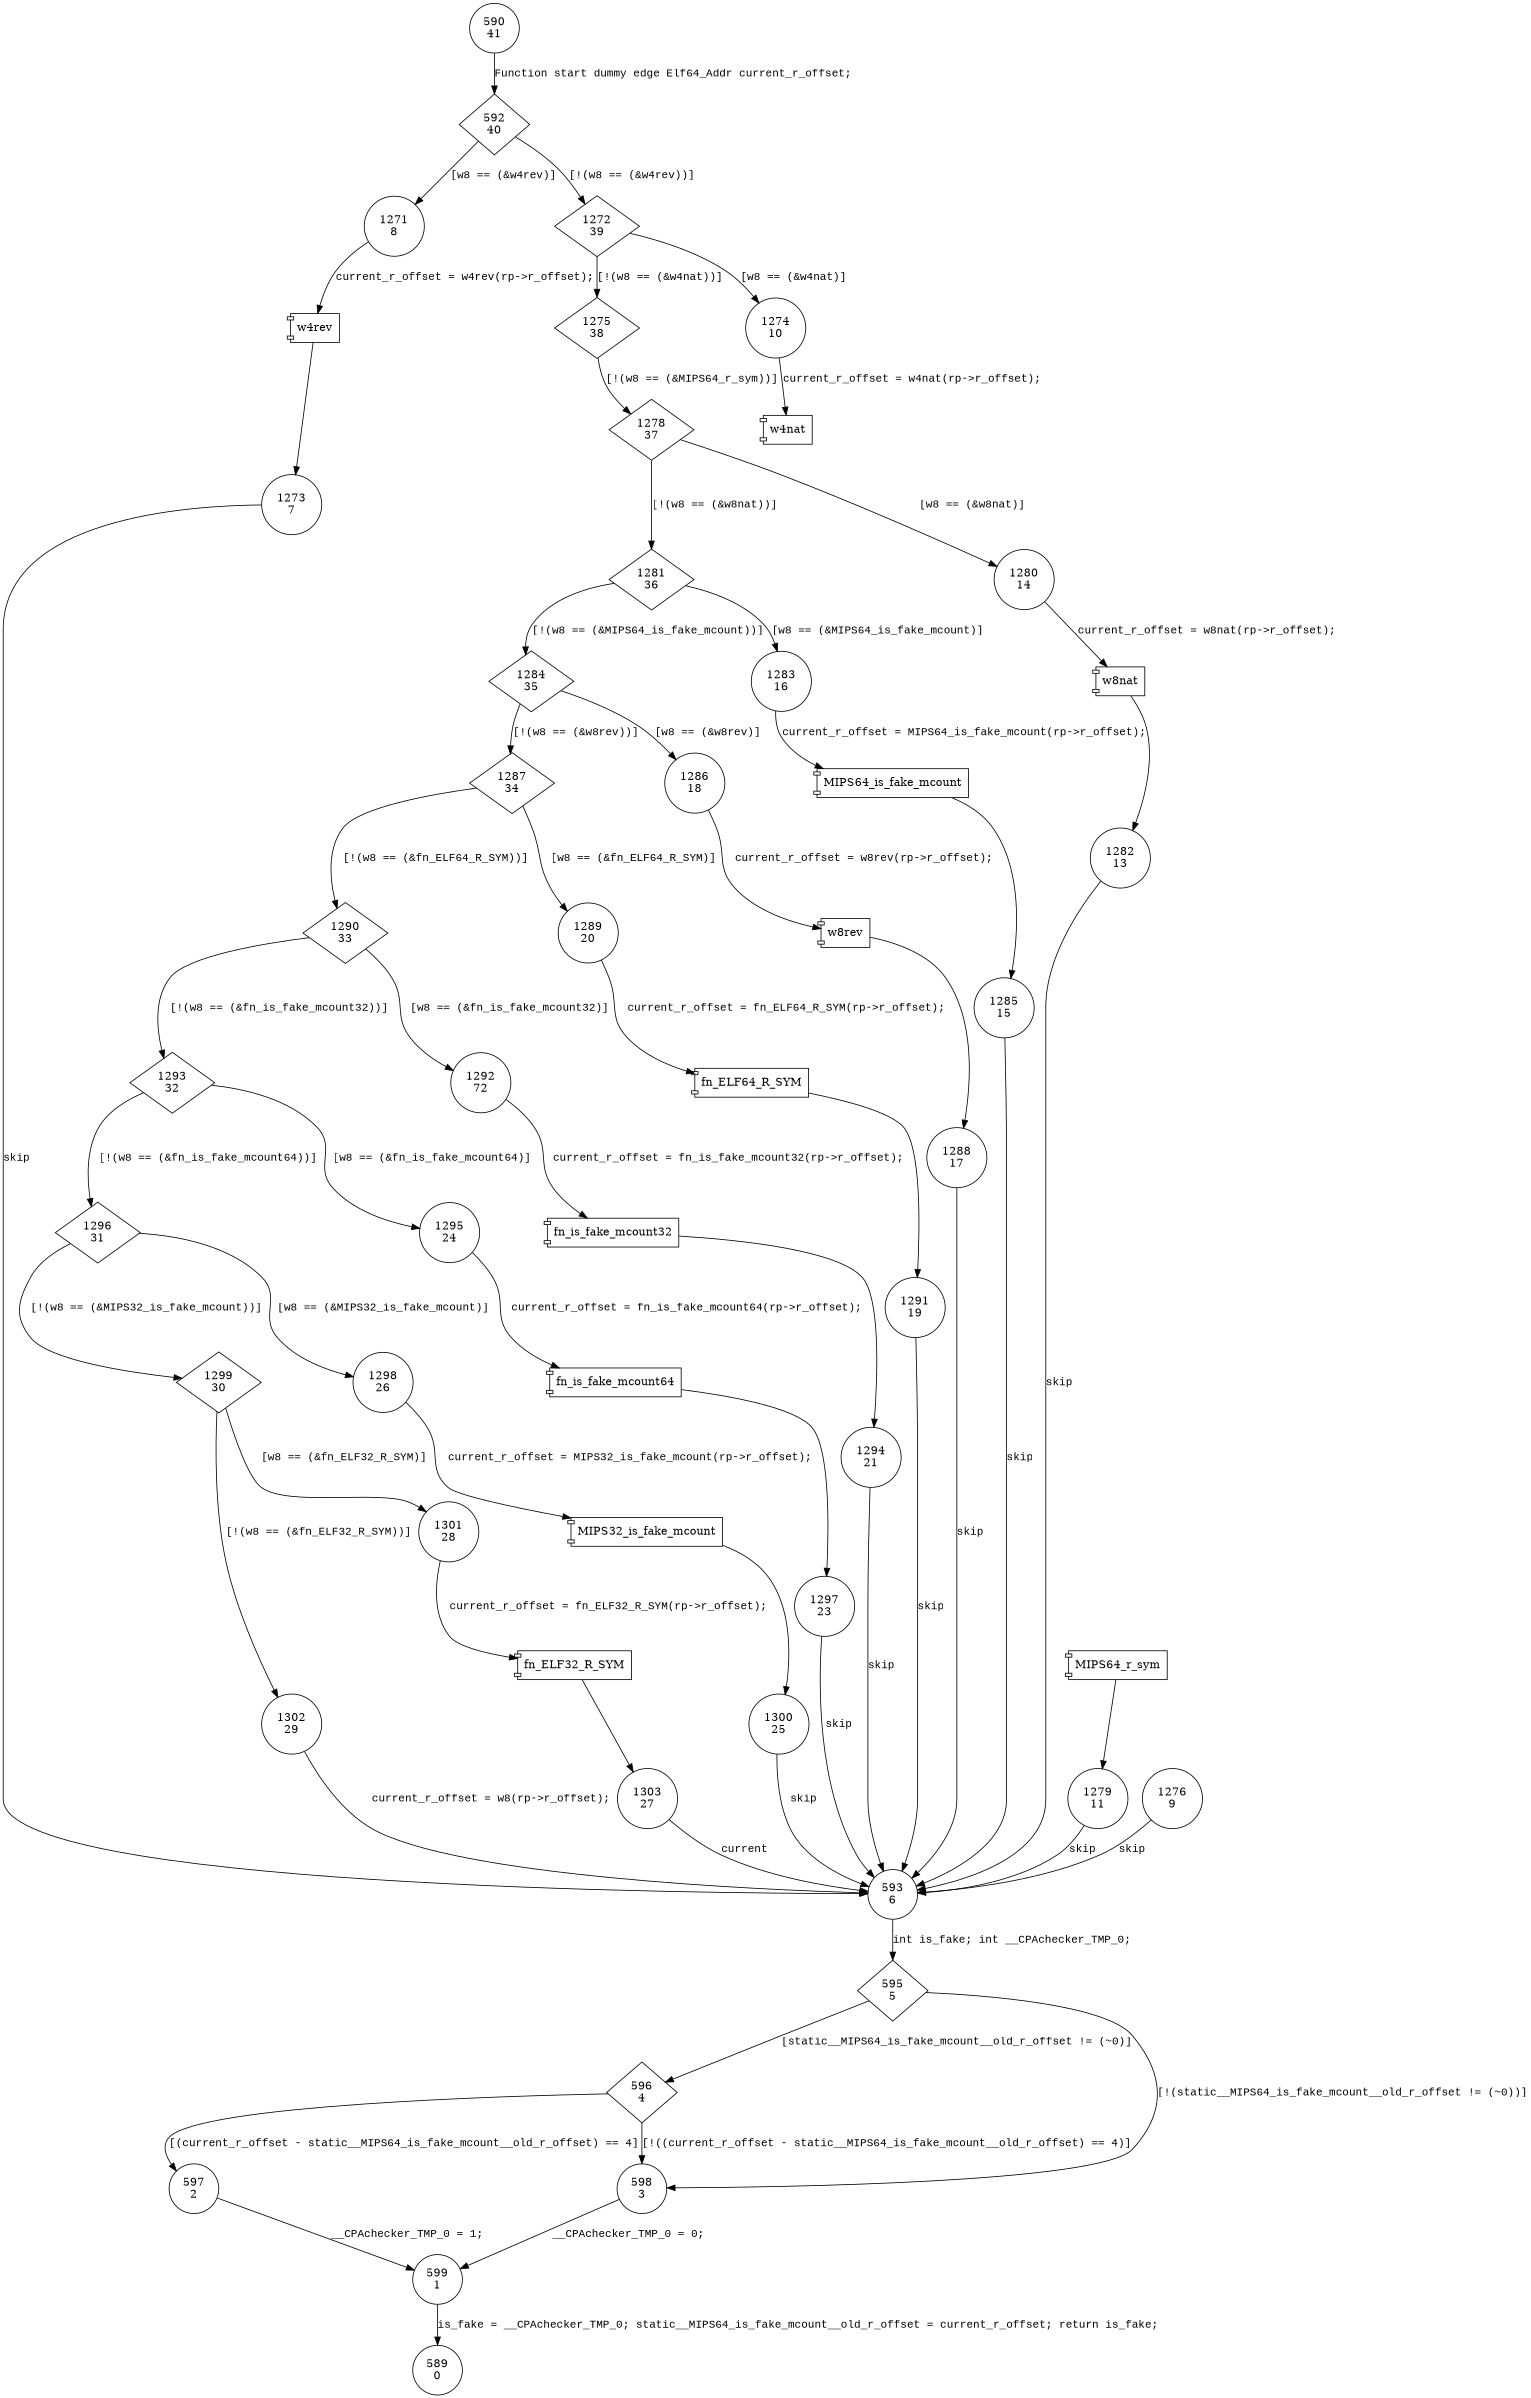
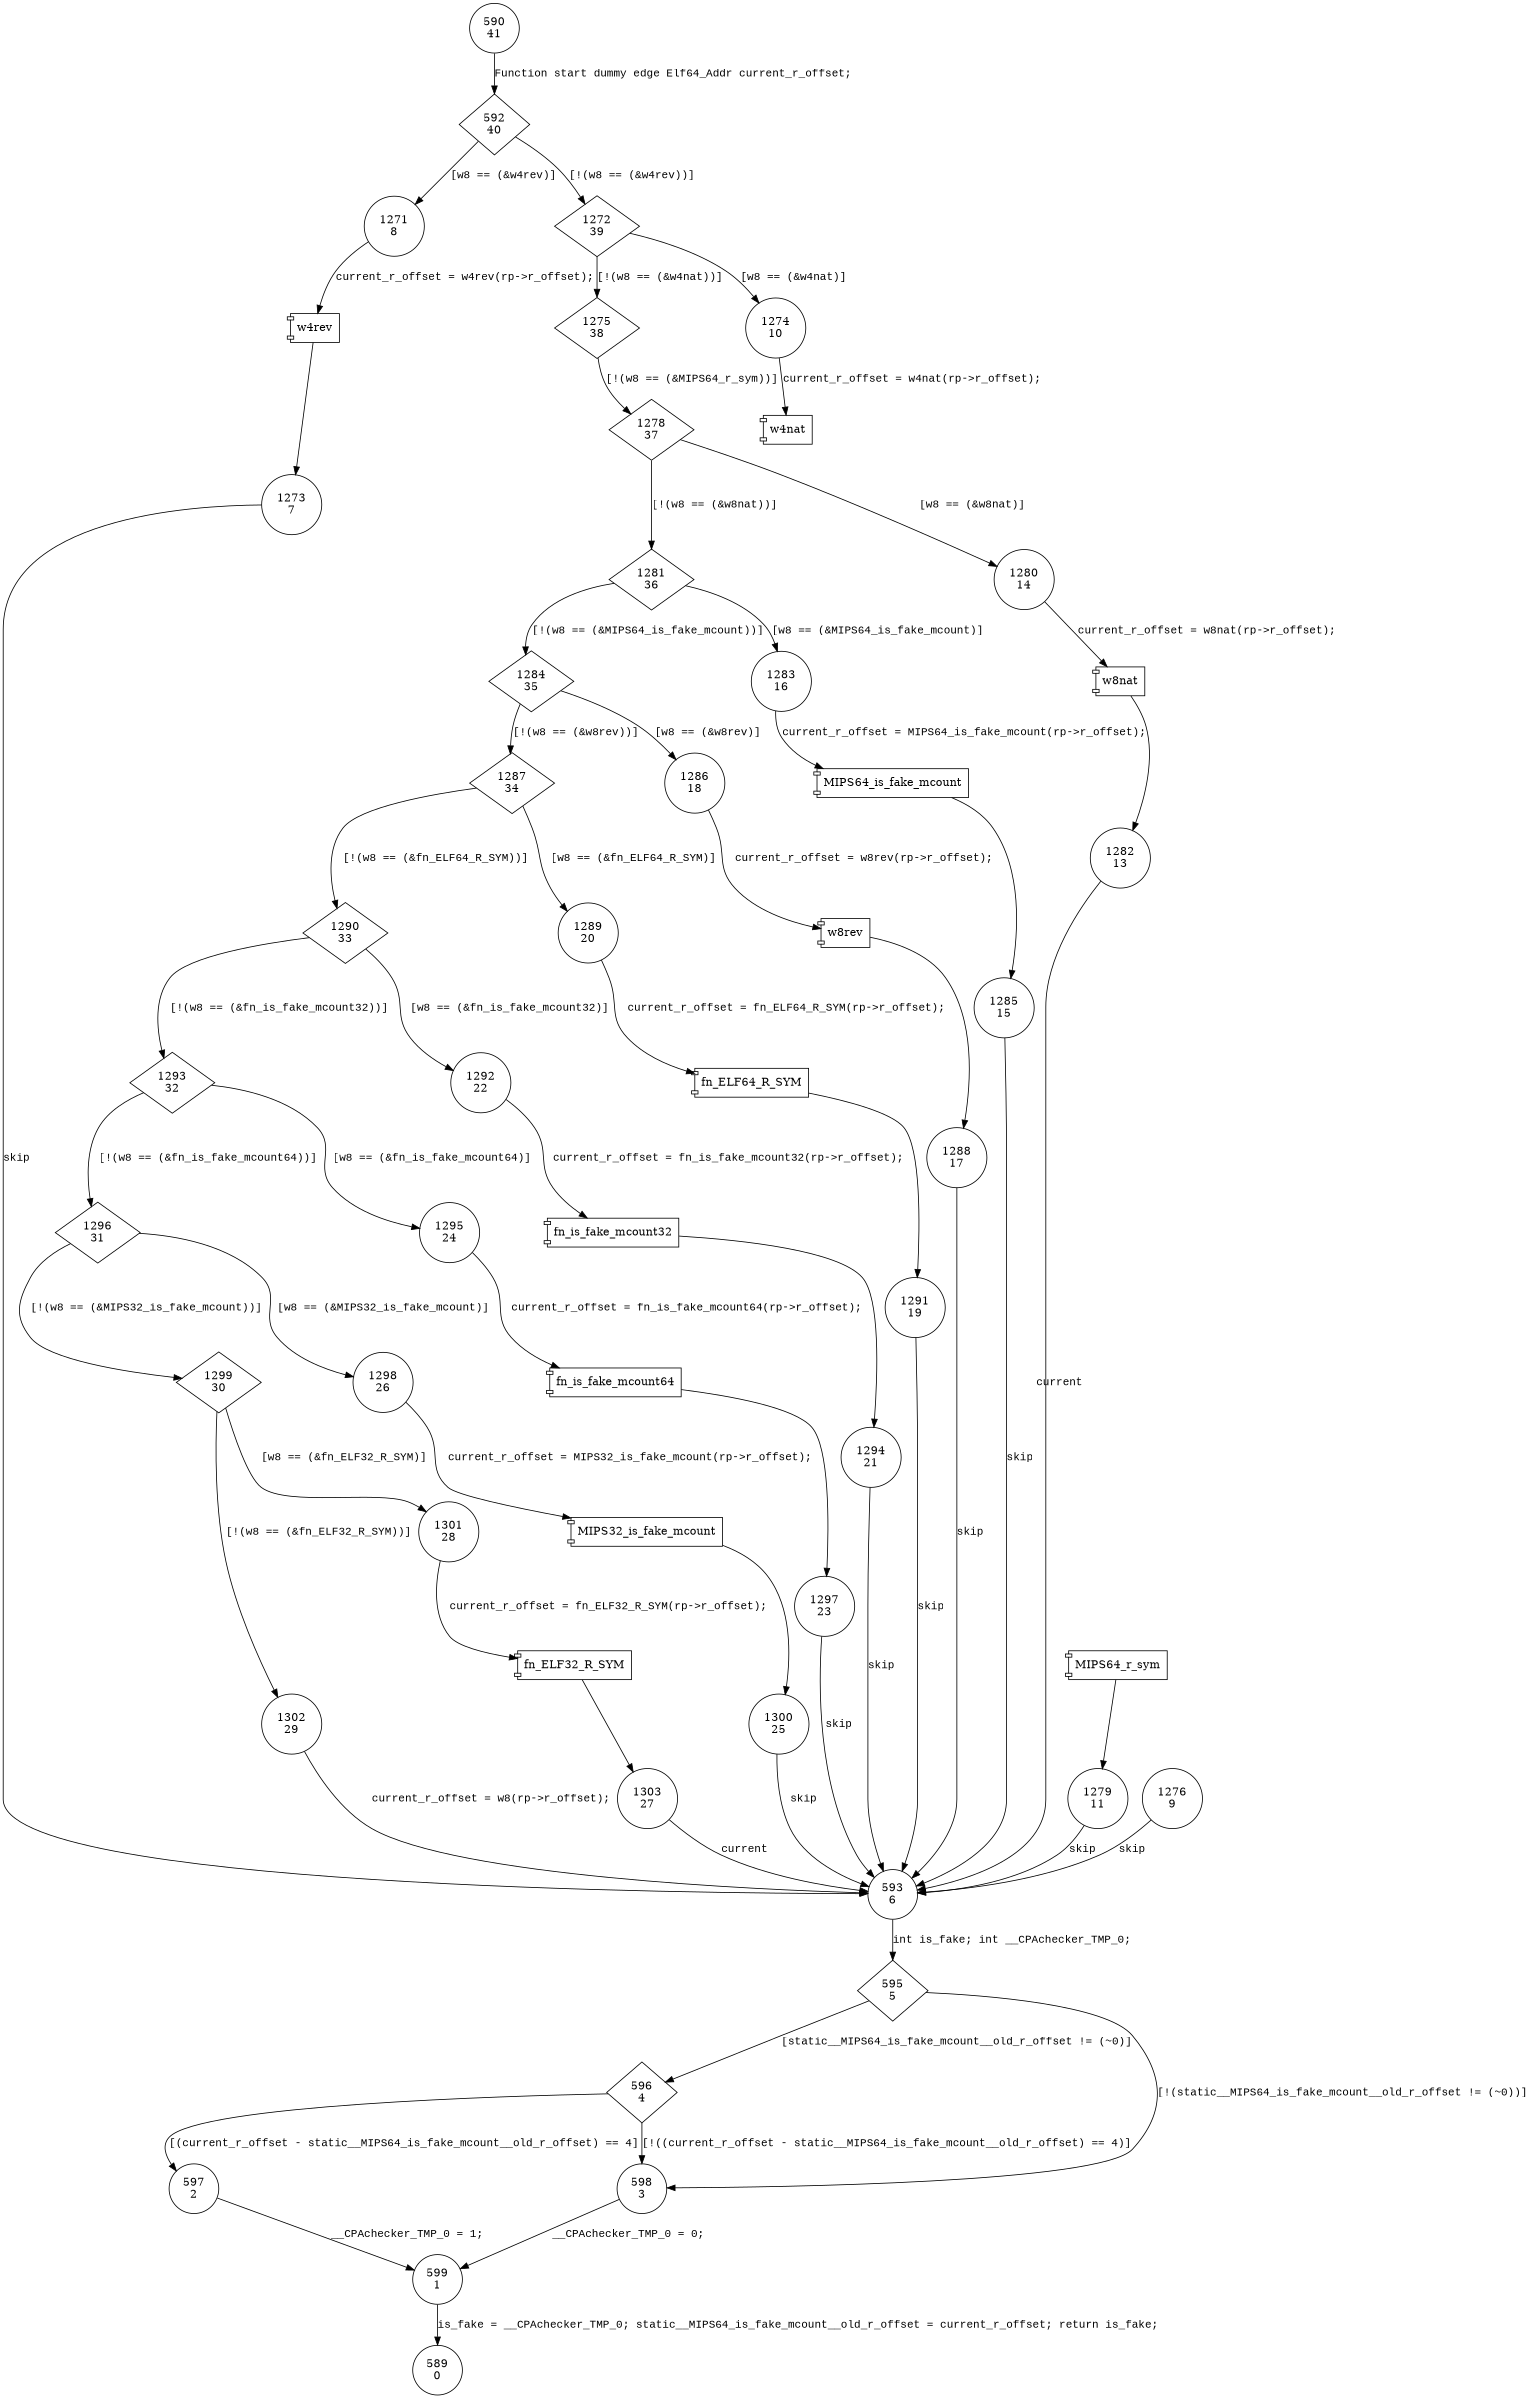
node "1292 72": label "1292 72" -> "1292 22"
edge "1282 13" -> "593 6": label "skip" -> "current"
